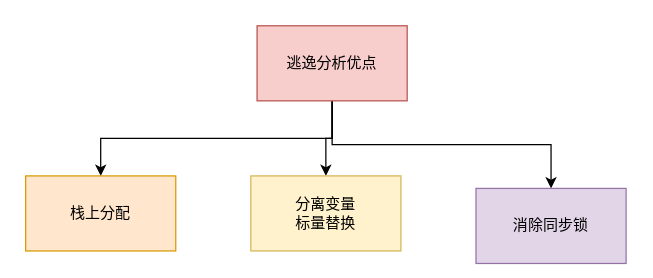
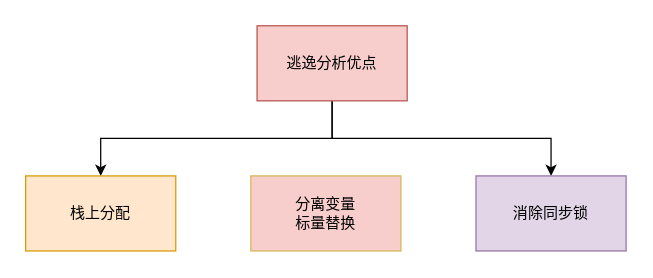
edge "逃逸分析优点" -> "分离变量 标量替换": removed
node "分离变量 标量替换": fillcolor #fff2cc -> #f8cecc
node "消除同步锁": moved (551, 226) -> (551, 213)
